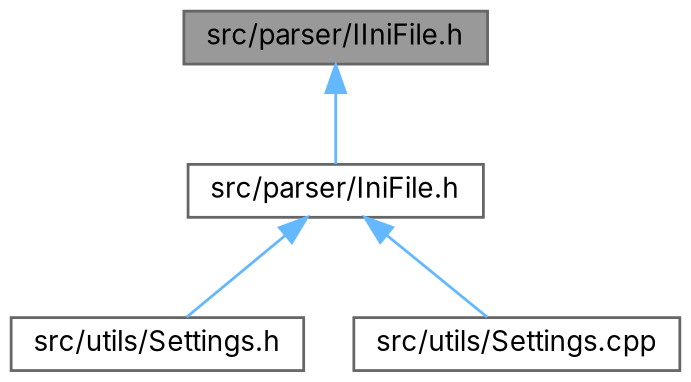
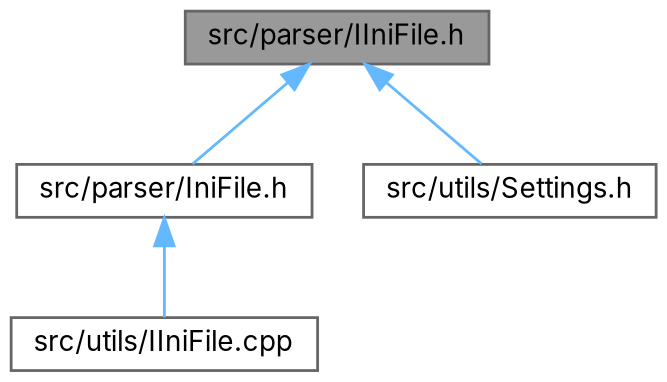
edge "src/utils/Settings.h" -> "src/parser/IniFile.h": now "src/utils/Settings.h" -> "src/parser/IIniFile.h"
node "src/utils/Settings.cpp": label "src/utils/Settings.cpp" -> "src/utils/IIniFile.cpp"
